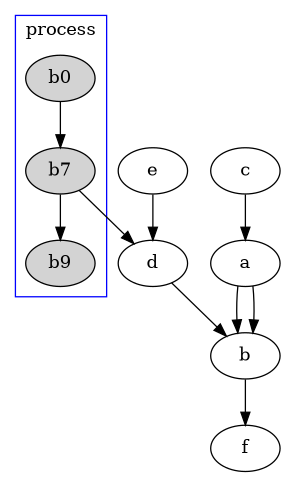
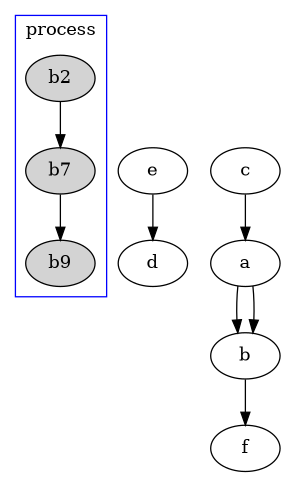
node "b0": label "b0" -> "b2"
edge "b7" -> "d": removed
edge "d" -> "b": removed
